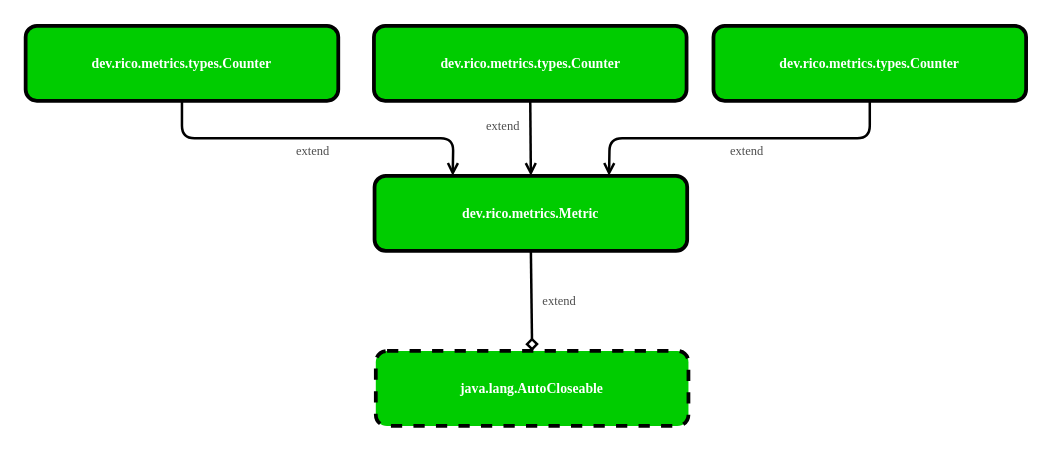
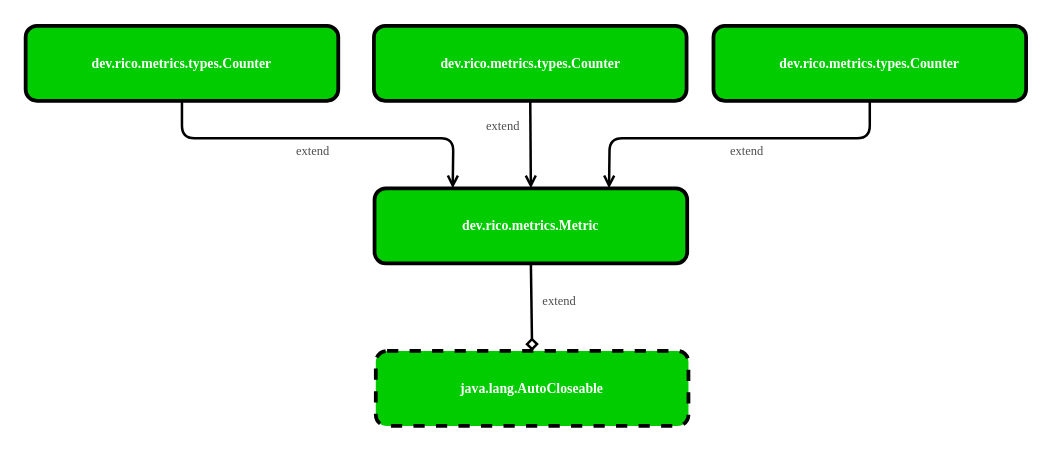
node "dev.rico.metrics.Metric": moved (531, 213) -> (531, 226)
